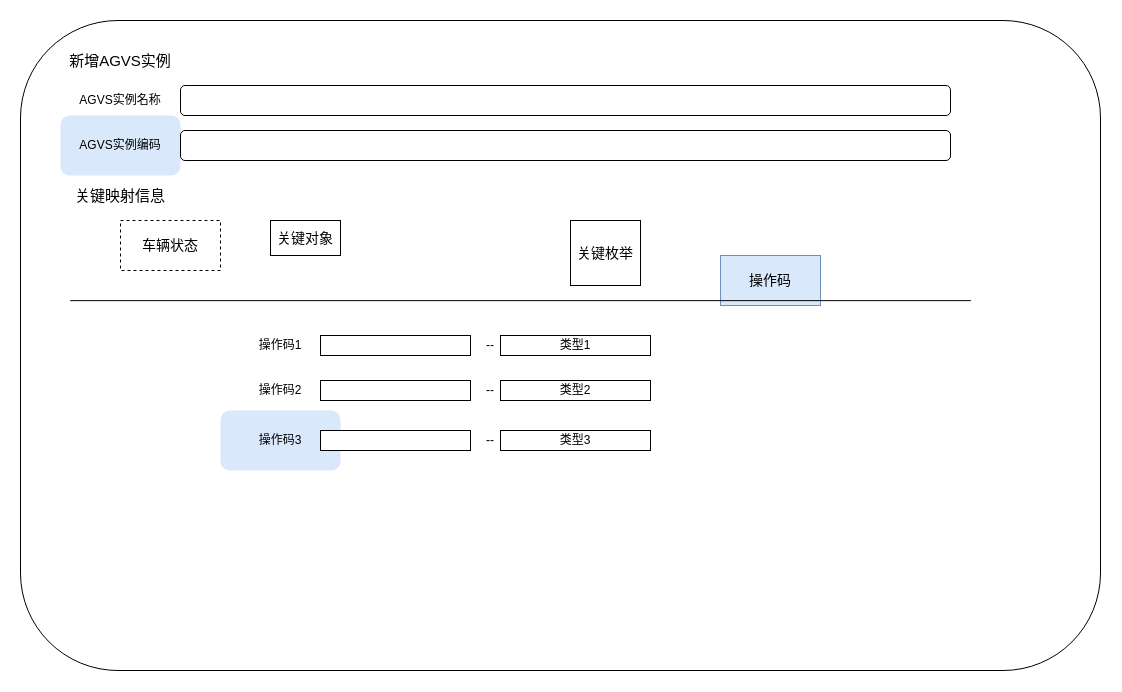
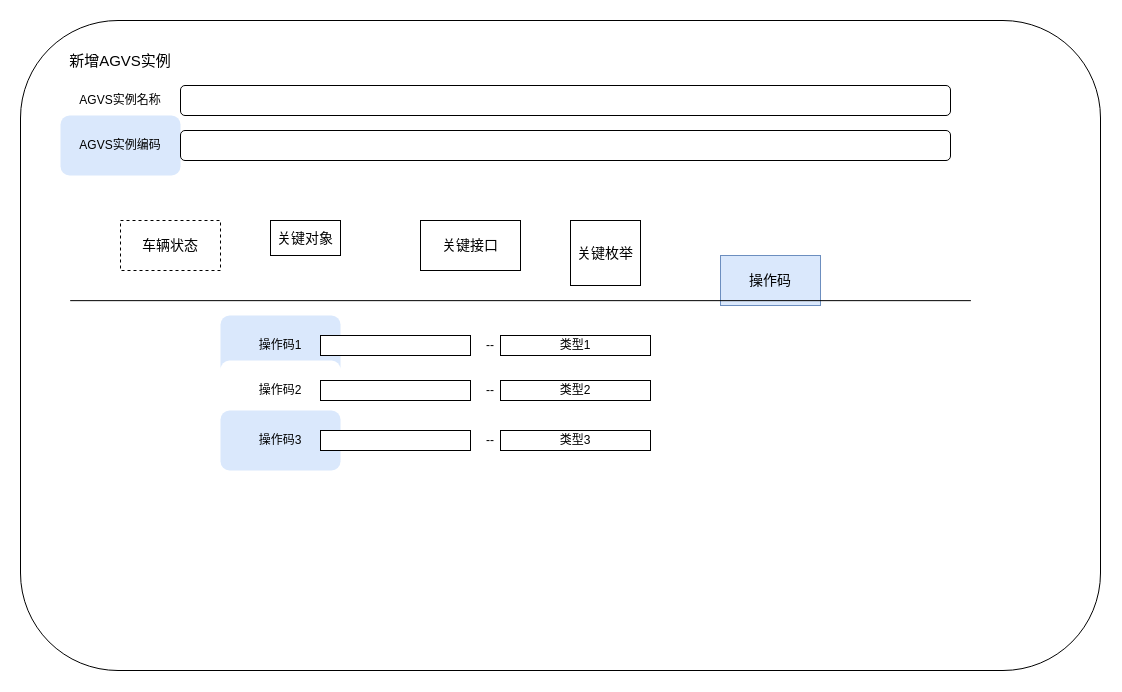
node "关键映射信息": removed
node "关键接口": added
node "操作码1": fillcolor #ffffff -> #dae8fc
